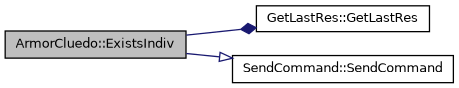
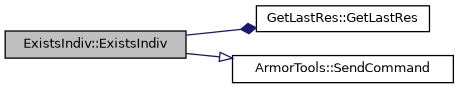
node "ArmorCluedo::ExistsIndiv": label "ArmorCluedo::ExistsIndiv" -> "ExistsIndiv::ExistsIndiv"
node "SendCommand::SendCommand": label "SendCommand::SendCommand" -> "ArmorTools::SendCommand"
